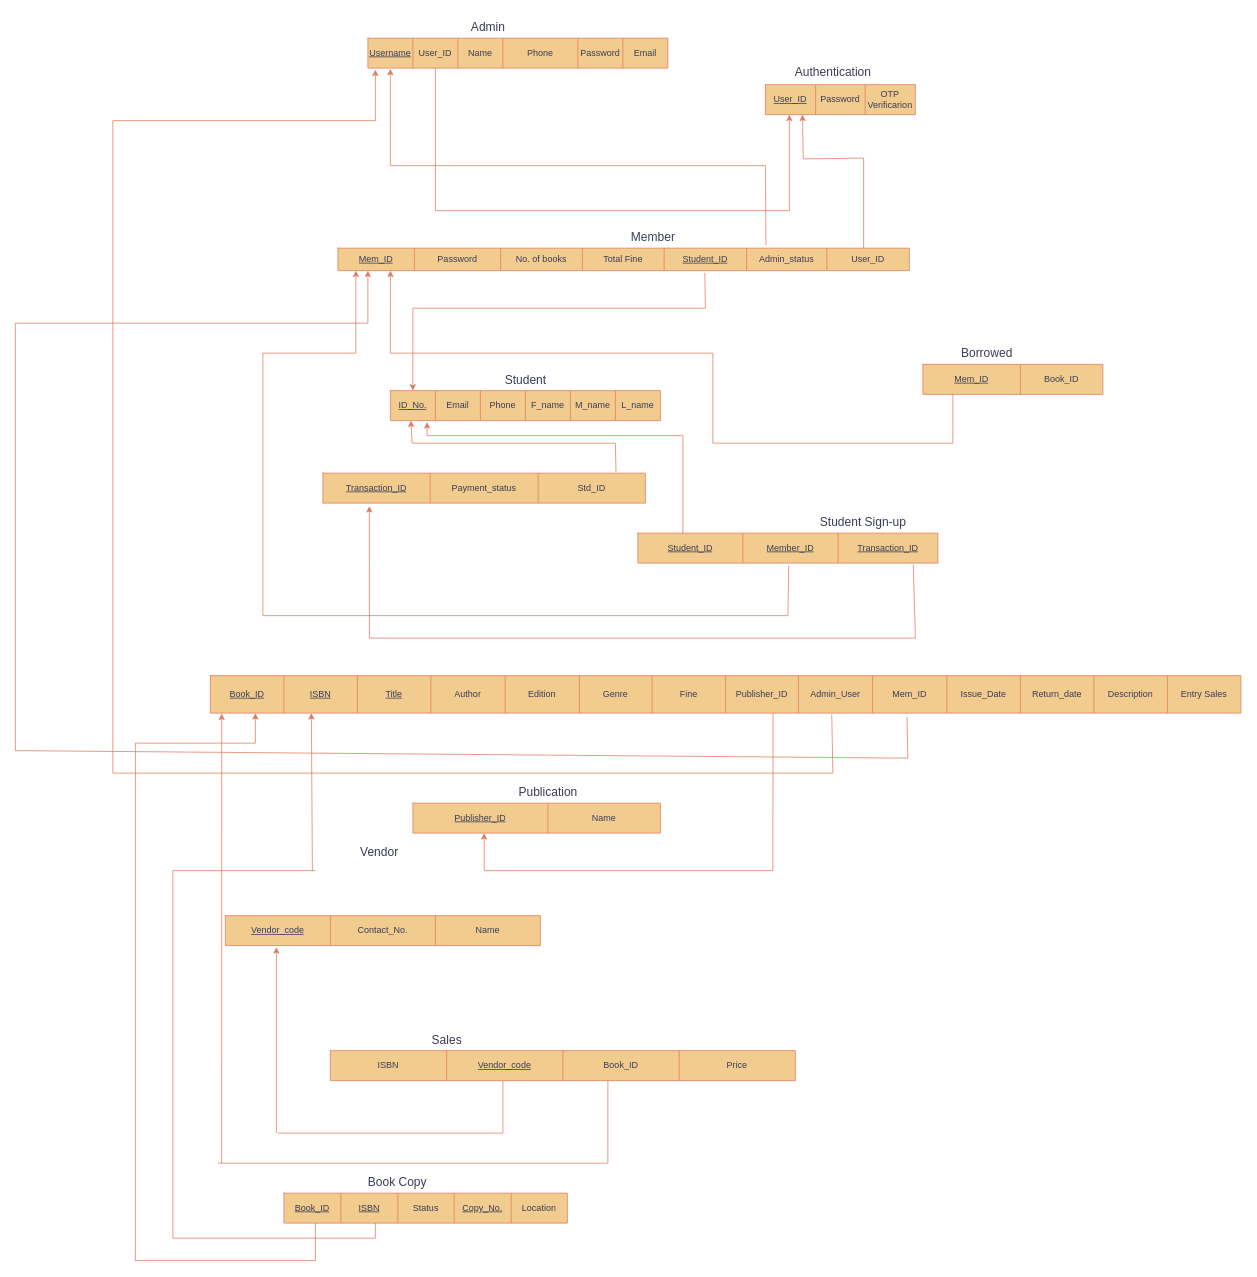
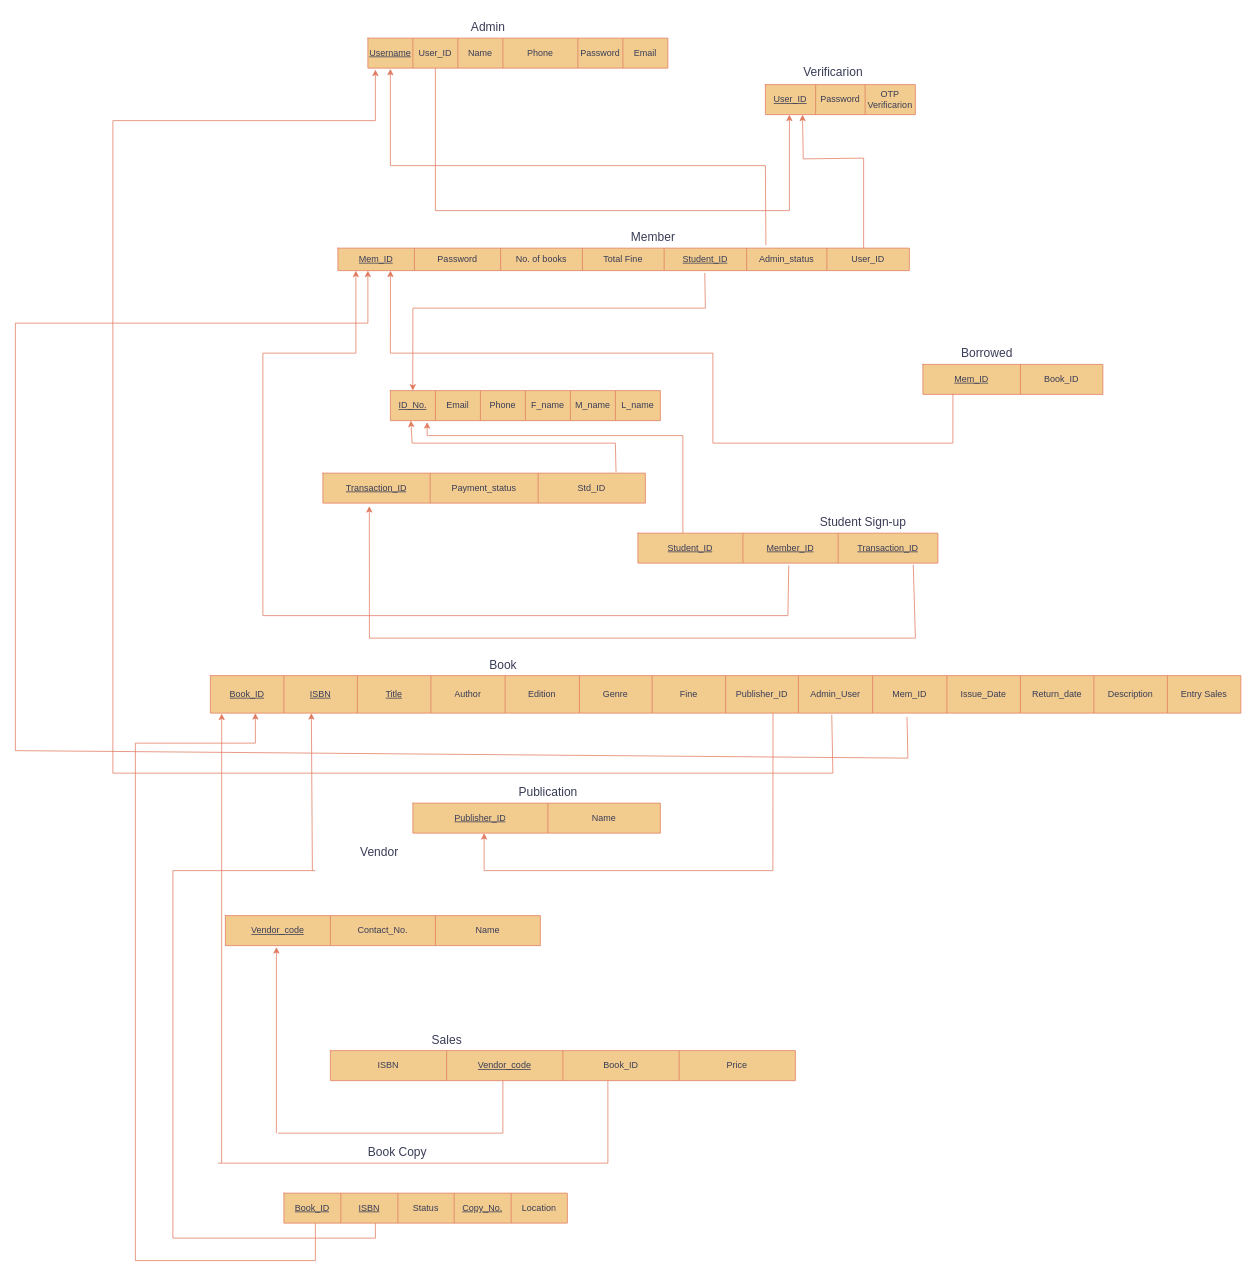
node "Authentication": label "Authentication" -> "Verificarion"
node "Student": removed
node "Book": added
node "Book Copy": moved (397, 1182) -> (397, 1152)
